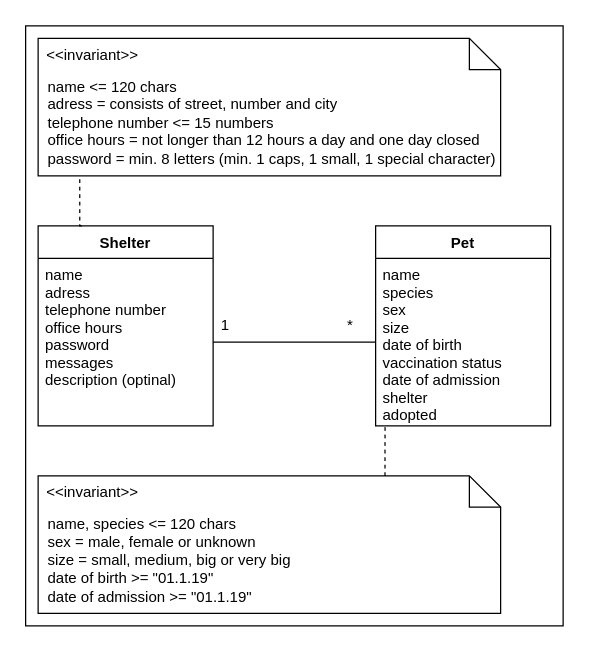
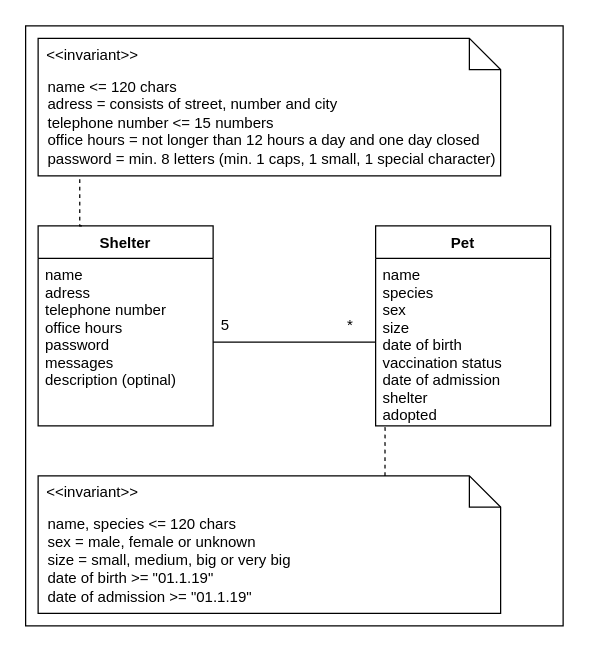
node "1": label "1" -> "5"
